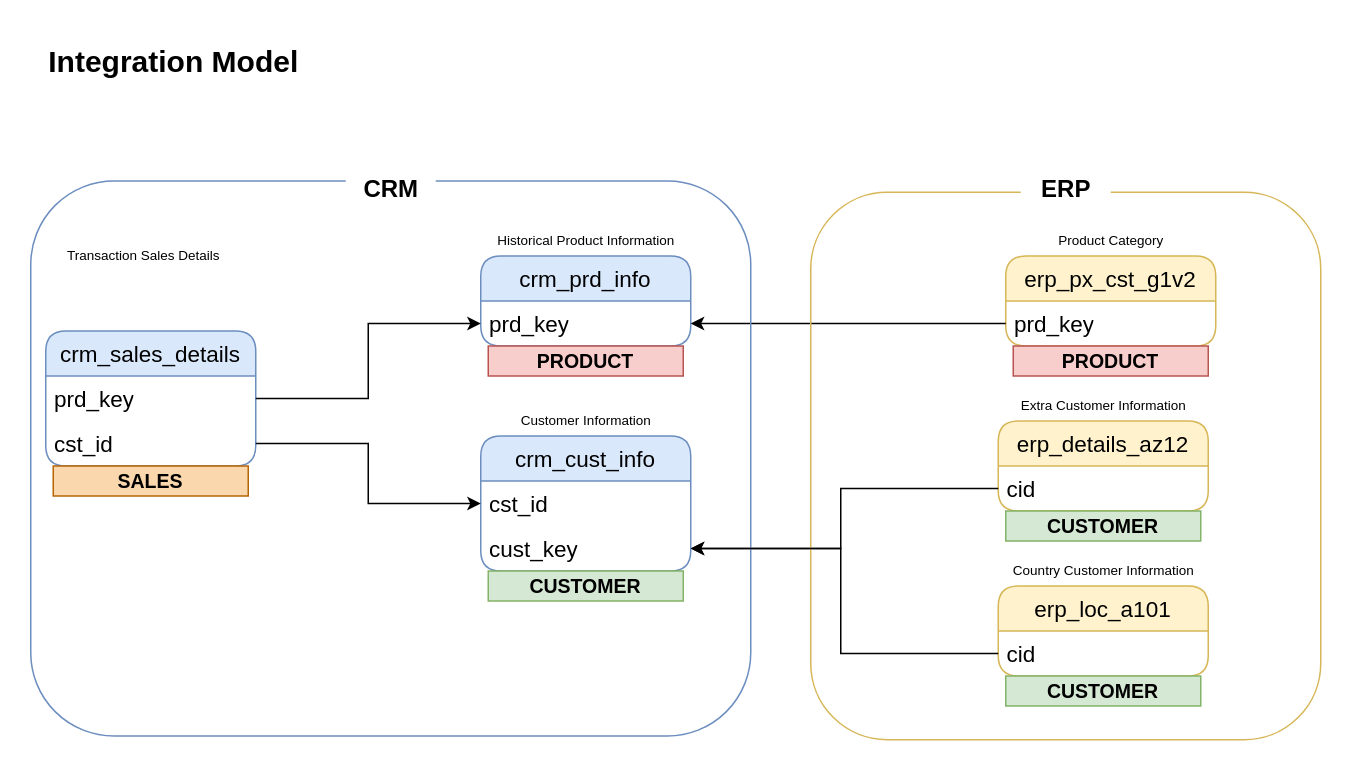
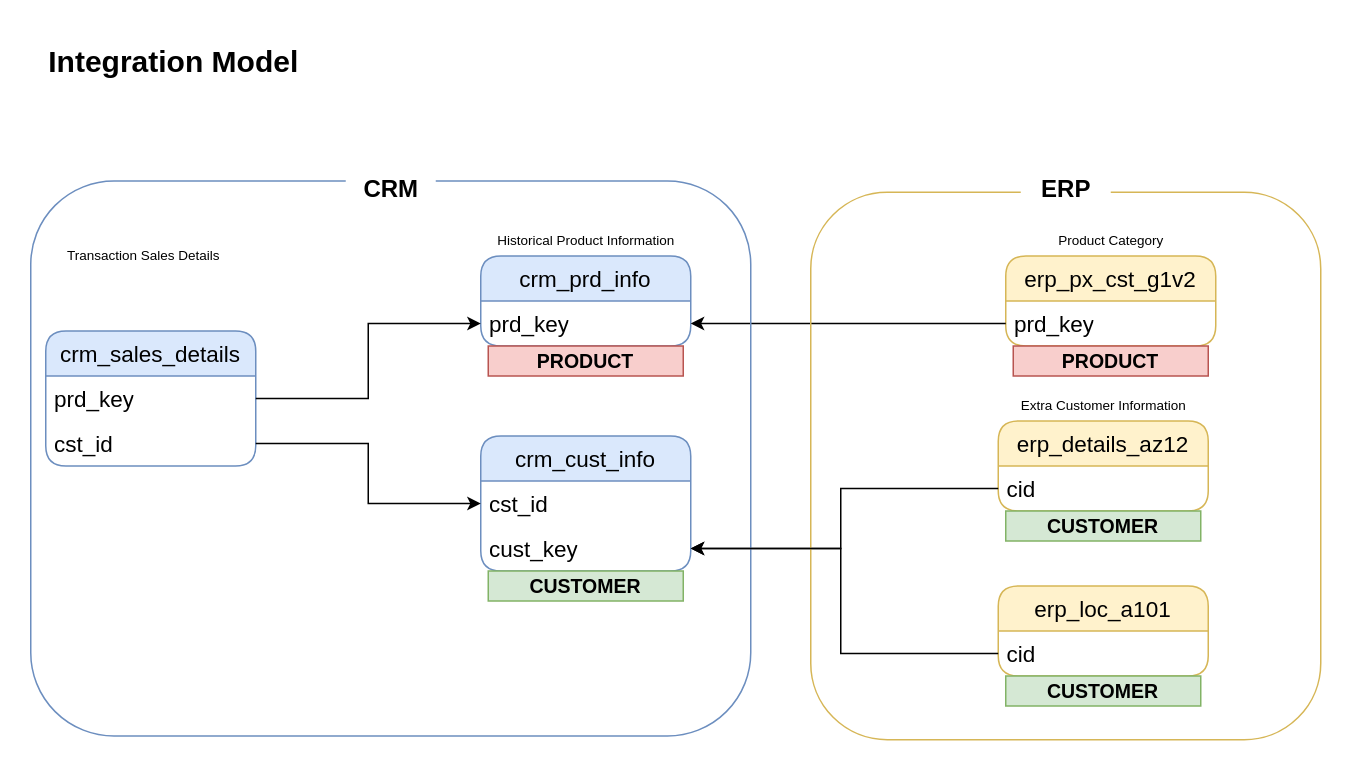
node "Customer Information": removed
node "SALES": removed
node "Country Customer Information": removed
